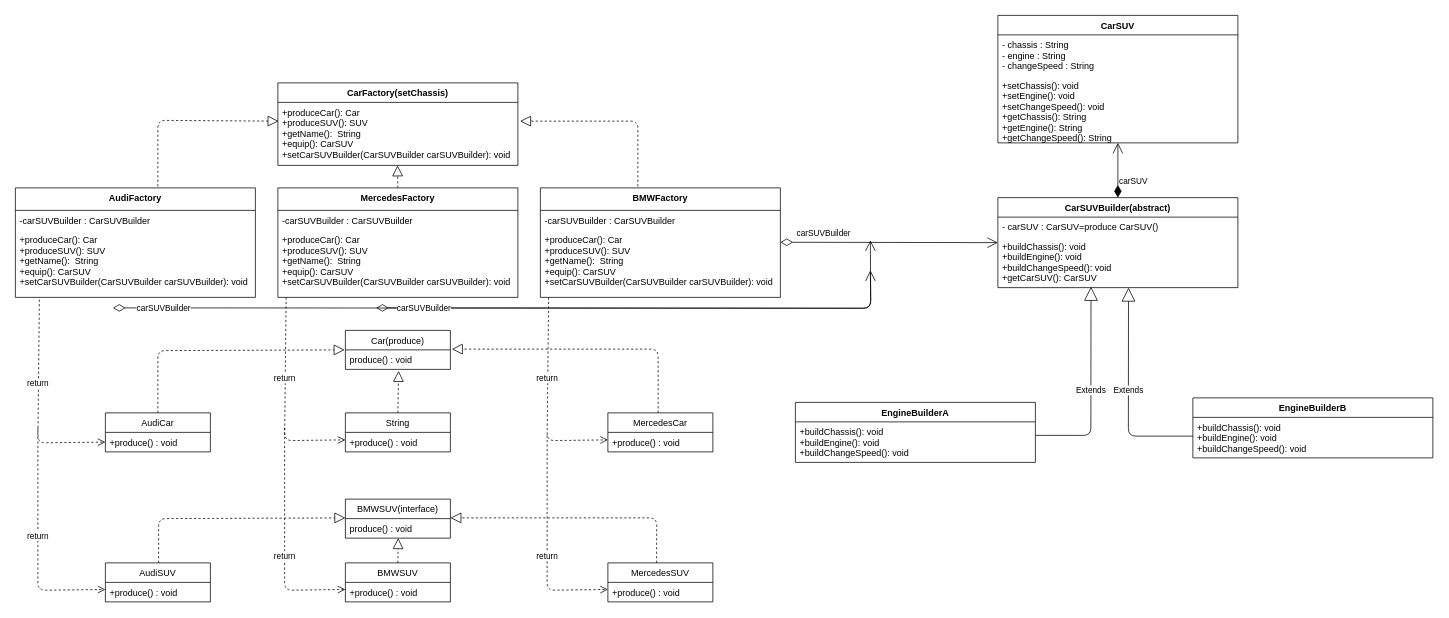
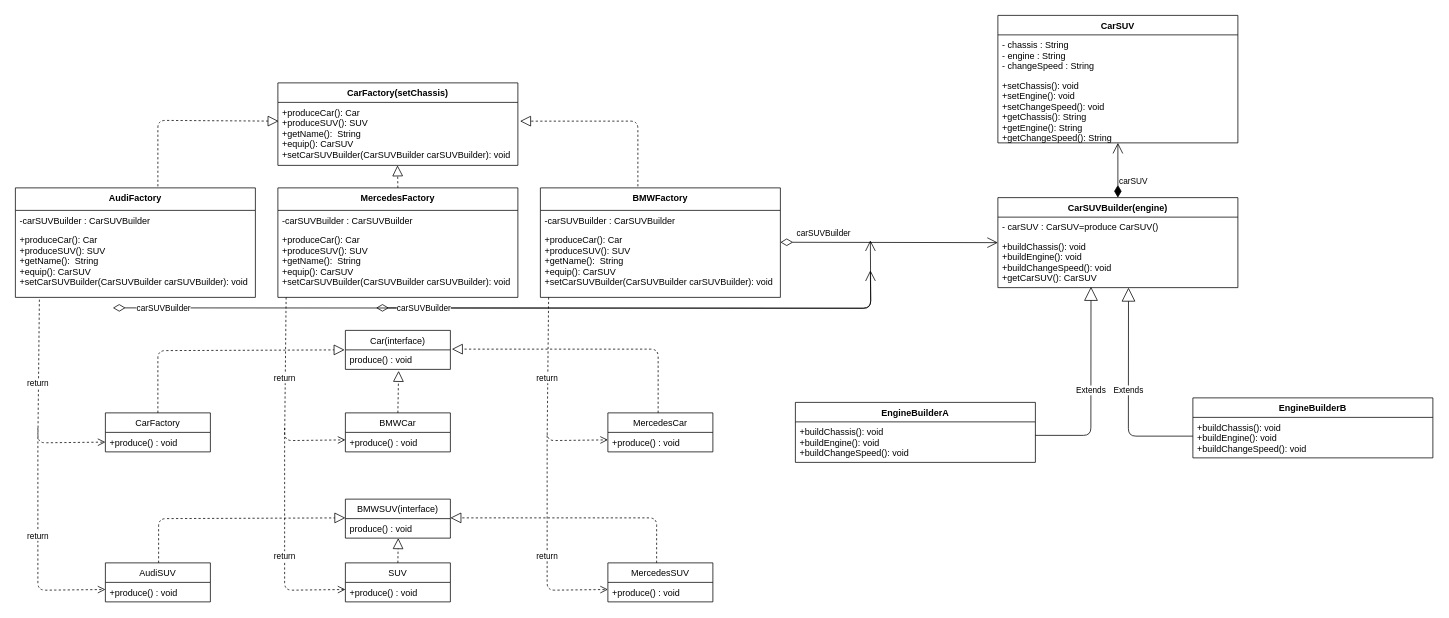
node "CarSUVBuilder(abstract)": label "CarSUVBuilder(abstract)" -> "CarSUVBuilder(engine)"
node "Car(produce)": label "Car(produce)" -> "Car(interface)"
node "AudiCar": label "AudiCar" -> "CarFactory"
node "String": label "String" -> "BMWCar"
node "BMWSUV": label "BMWSUV" -> "SUV"
